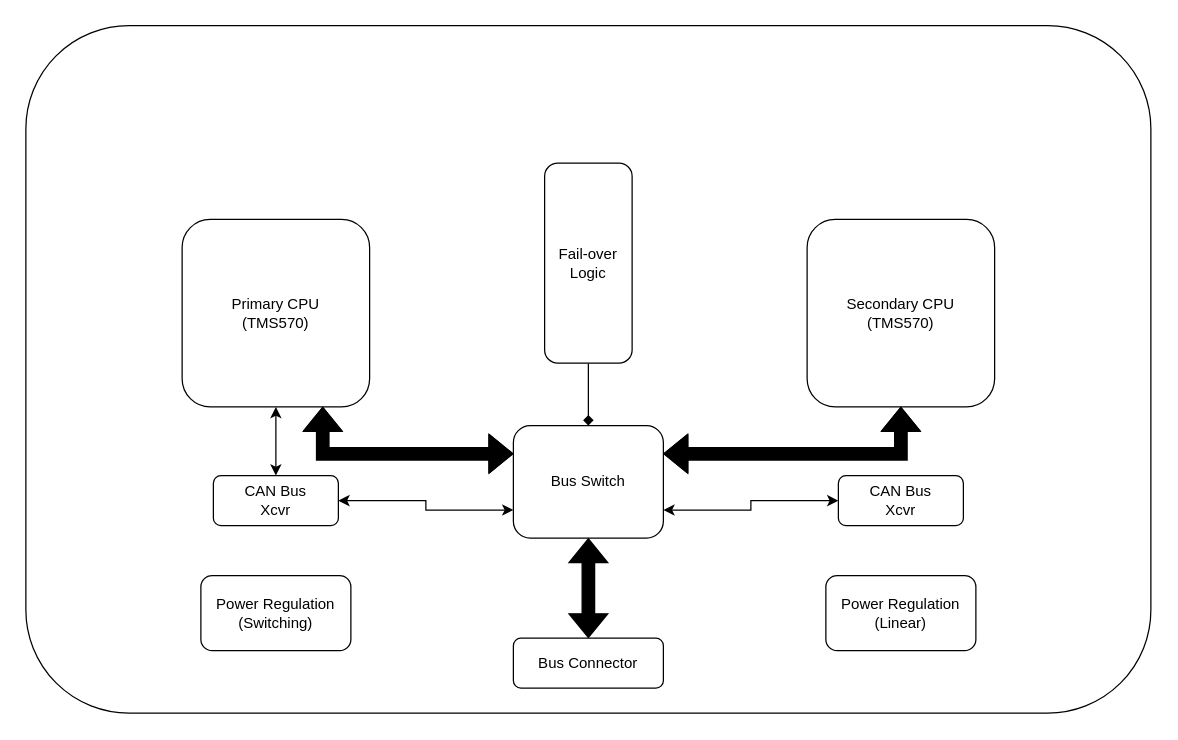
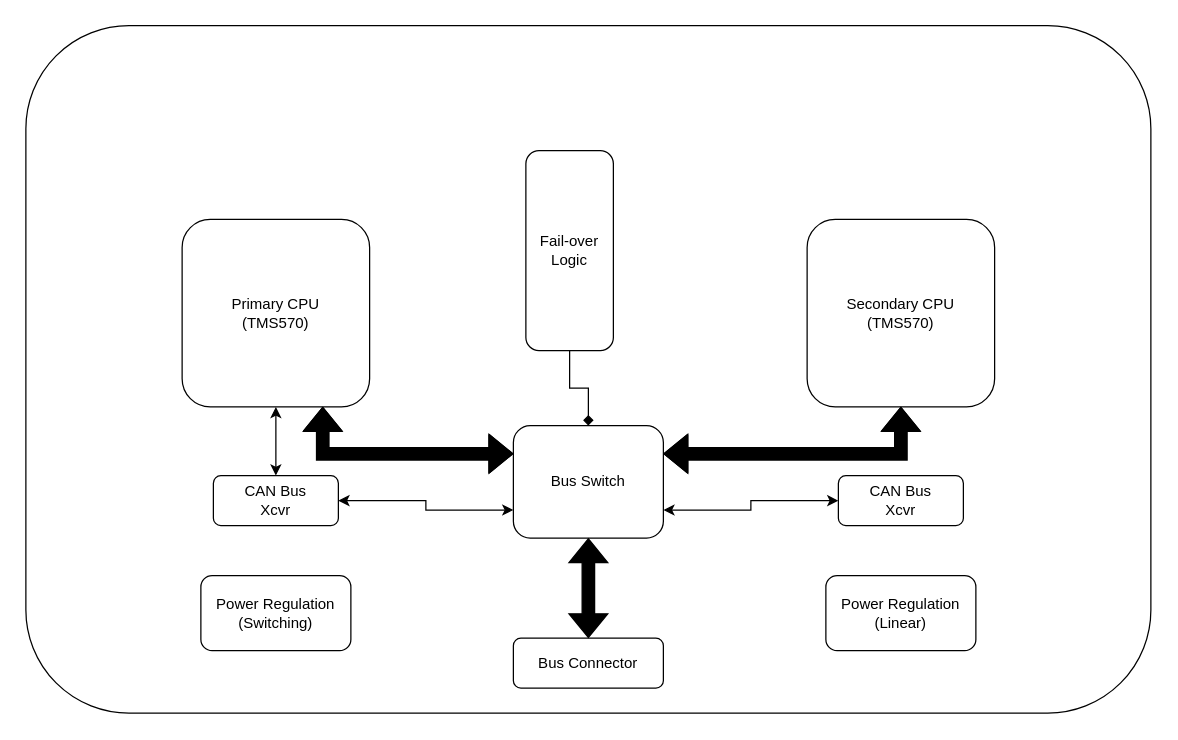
node "Fail-over Logic": moved (588, 263) -> (569, 251)
